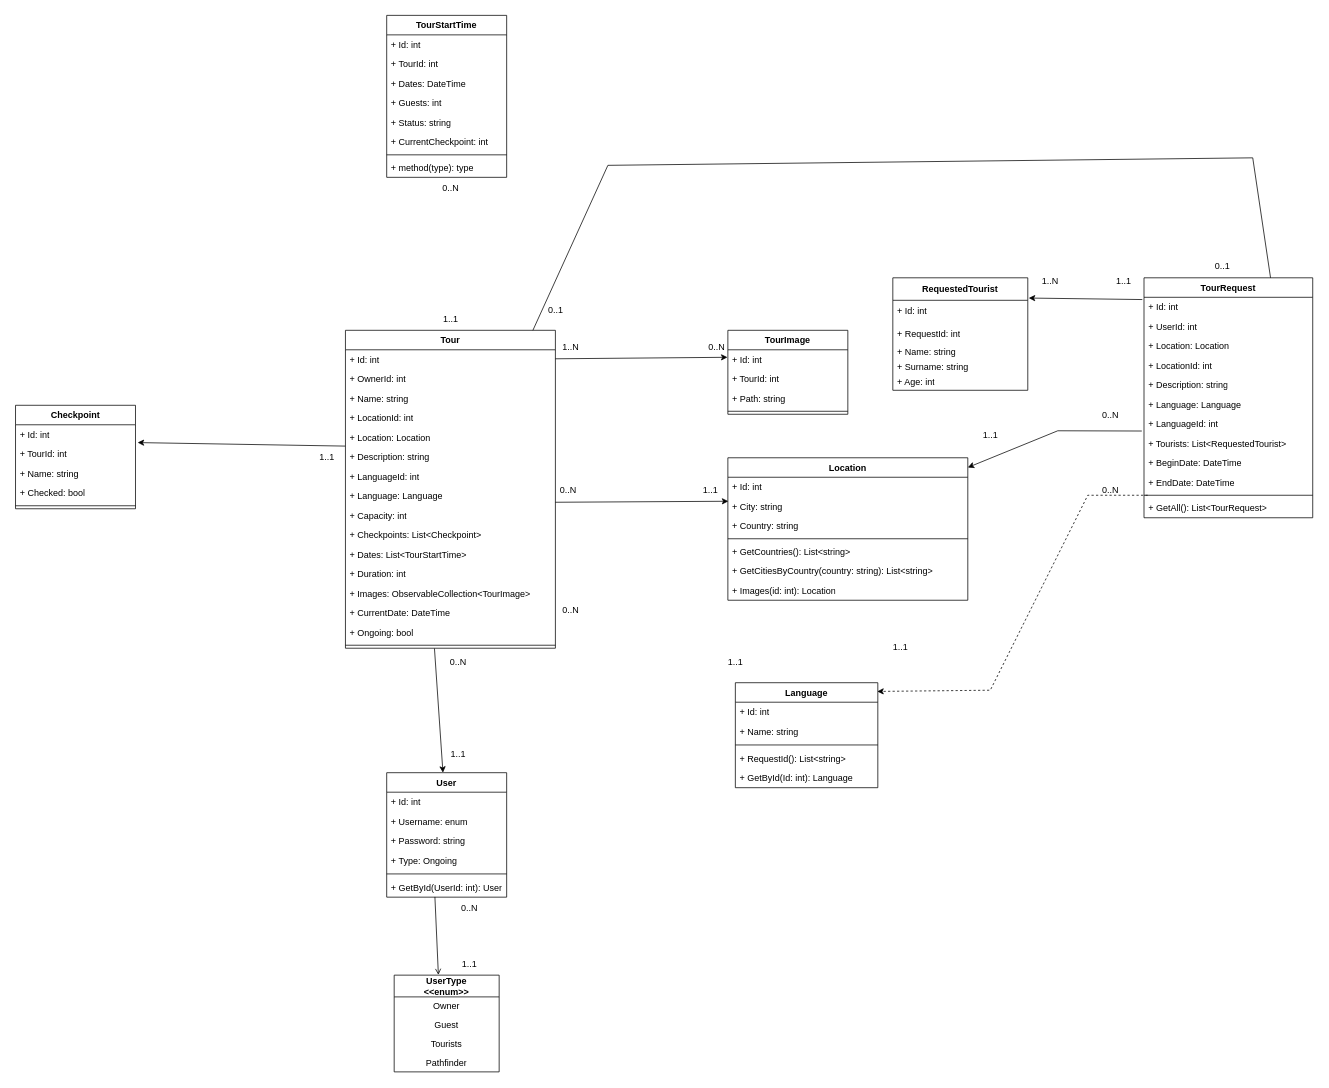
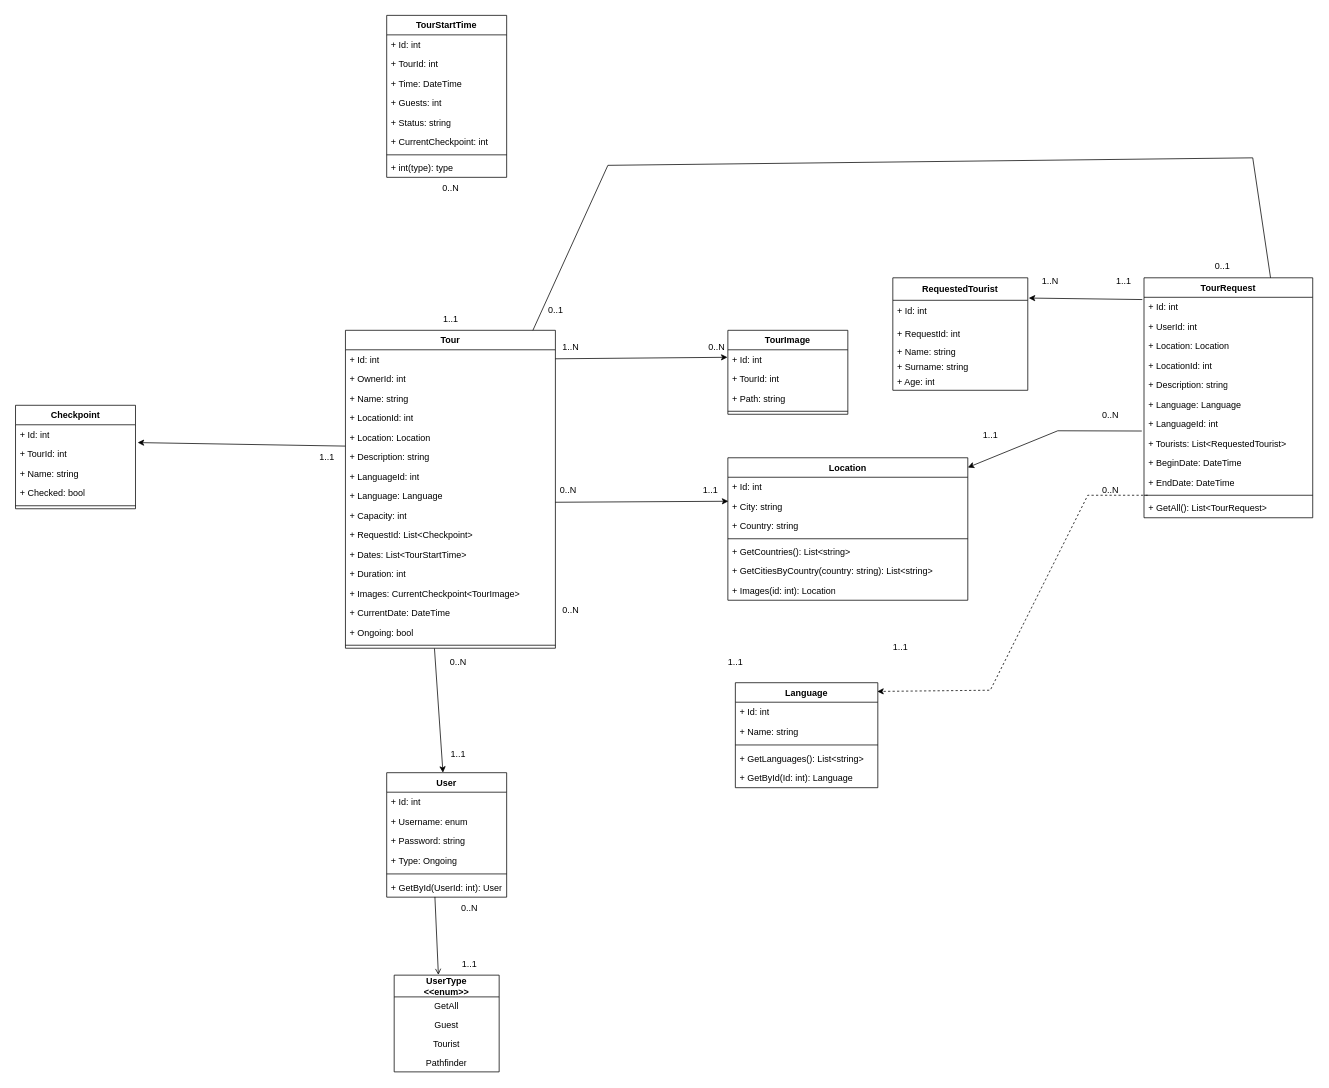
node "+ Dates: DateTime": label "+ Dates: DateTime" -> "+ Time: DateTime"
node "+ method(type): type": label "+ method(type): type" -> "+ int(type): type"
node "+ Checkpoints: List<Checkpoint>": label "+ Checkpoints: List<Checkpoint>" -> "+ RequestId: List<Checkpoint>"
node "+ Images: ObservableCollection<TourImage>": label "+ Images: ObservableCollection<TourImage>" -> "+ Images: CurrentCheckpoint<TourImage>"
node "+ RequestId(): List<string>": label "+ RequestId(): List<string>" -> "+ GetLanguages(): List<string>"
node "Owner": label "Owner" -> "GetAll"
node "Tourists": label "Tourists" -> "Tourist"
